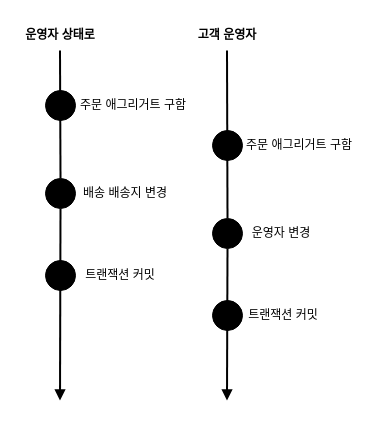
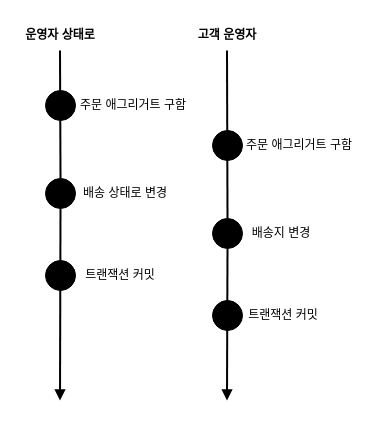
node "배송 배송지 변경": label "배송 배송지 변경" -> "배송 상태로 변경"
node "운영자 변경": label "운영자 변경" -> "배송지 변경"
